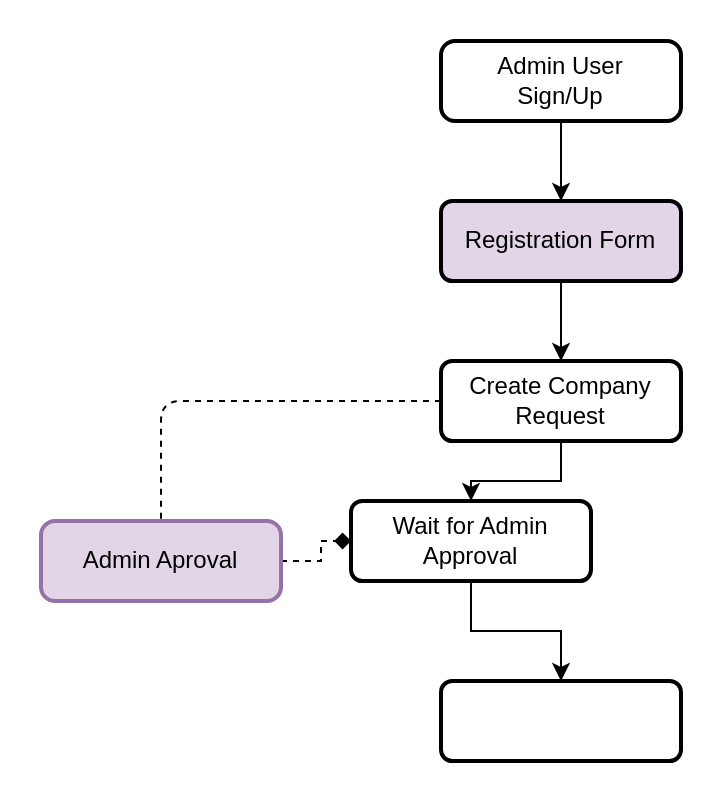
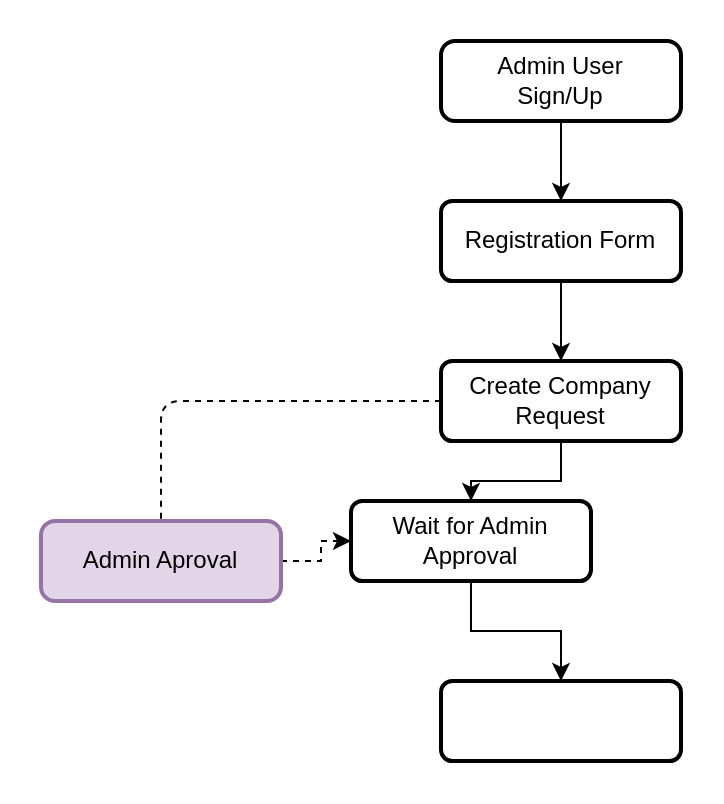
node "Registration Form": fillcolor #e1d5e7 -> #ffffff
edge "Admin Aproval" -> "Wait for Admin Approval": arrowhead diamond -> classic
